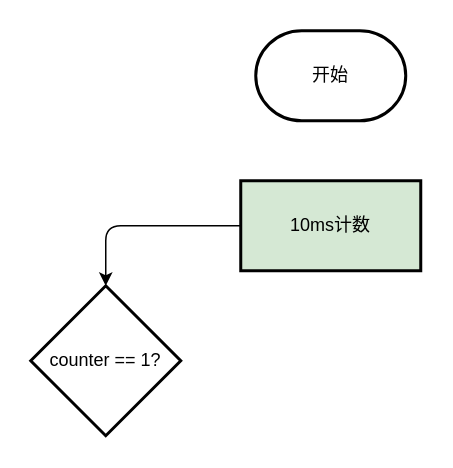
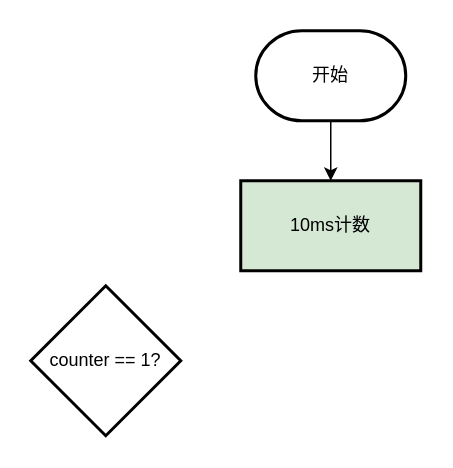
edge "开始" -> "10ms计数": added
edge "10ms计数" -> "counter == 1?": removed
